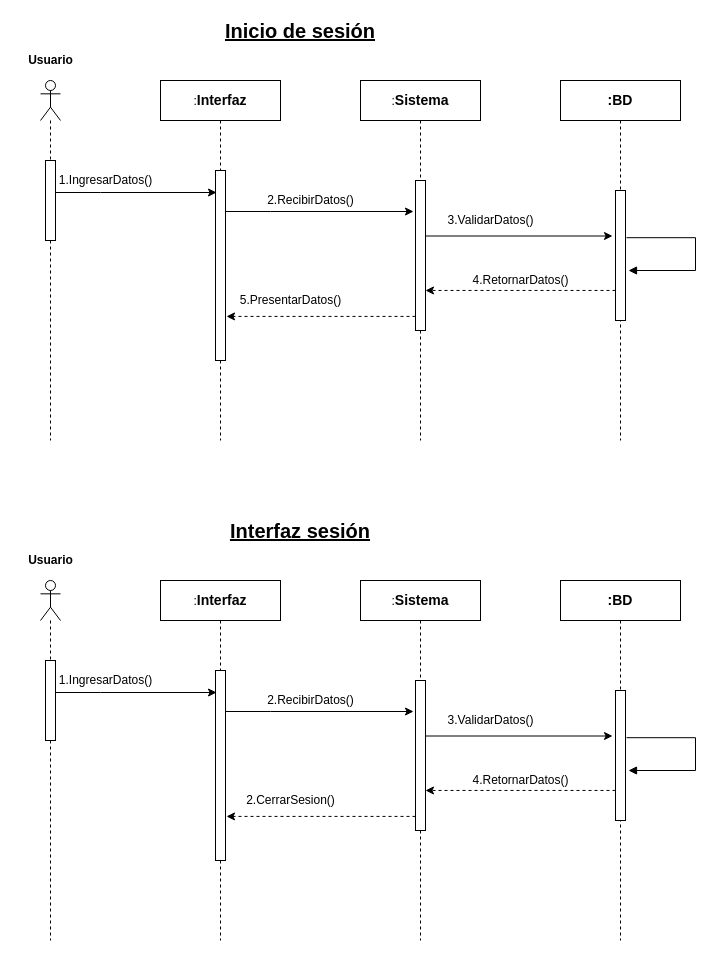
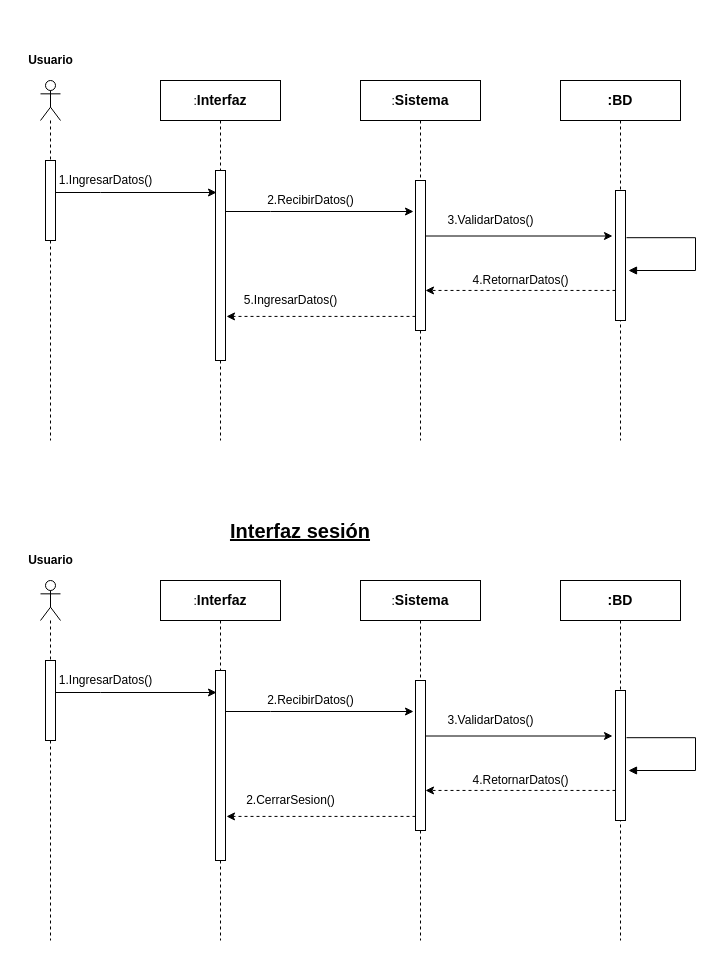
node "Inicio de sesión": removed
node "5.PresentarDatos()": label "5.PresentarDatos()" -> "5.IngresarDatos()"
